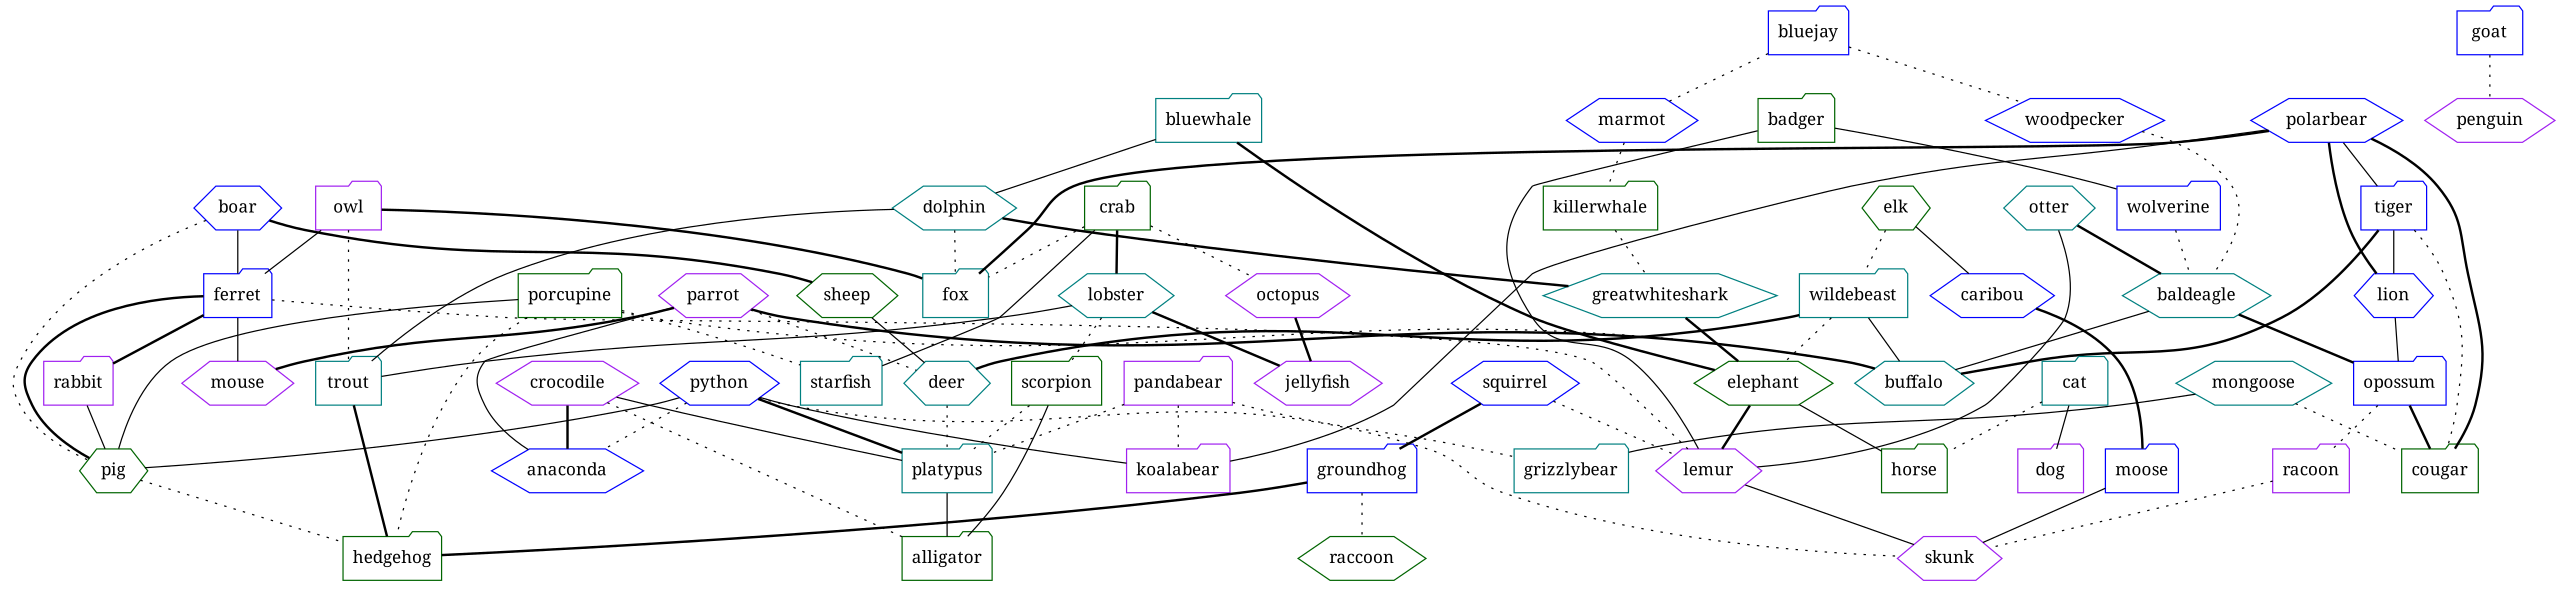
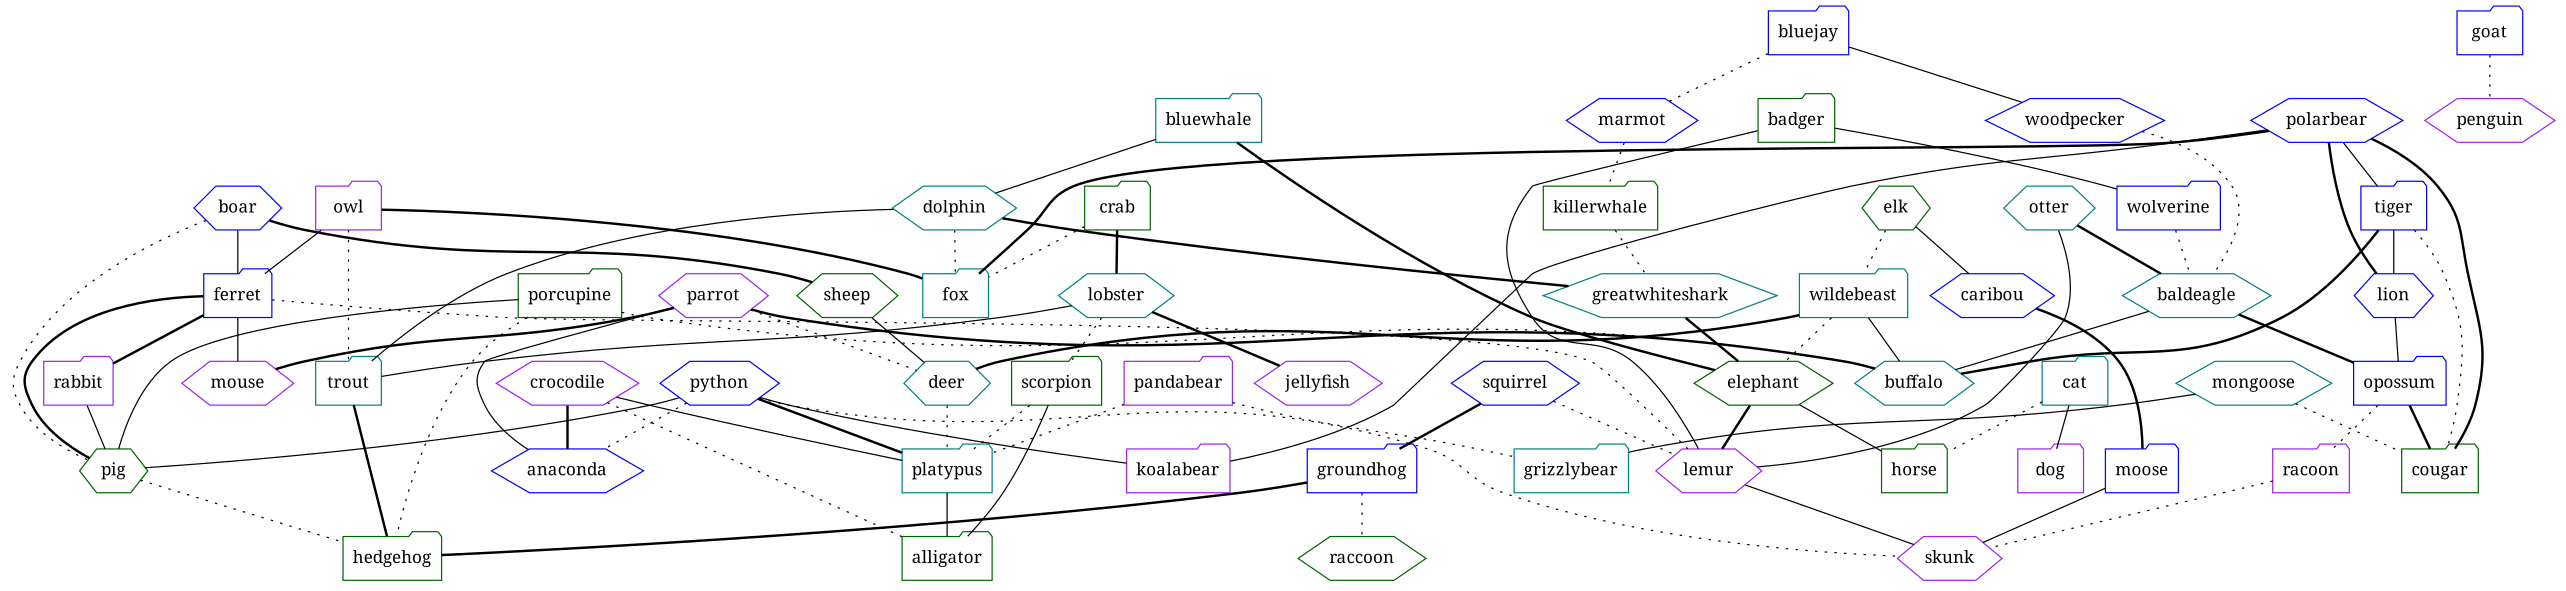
edge "bluejay" -- "woodpecker": style dotted -> solid
node "octopus": removed
node "starfish": removed
edge "pandabear" -- "koalabear": removed
